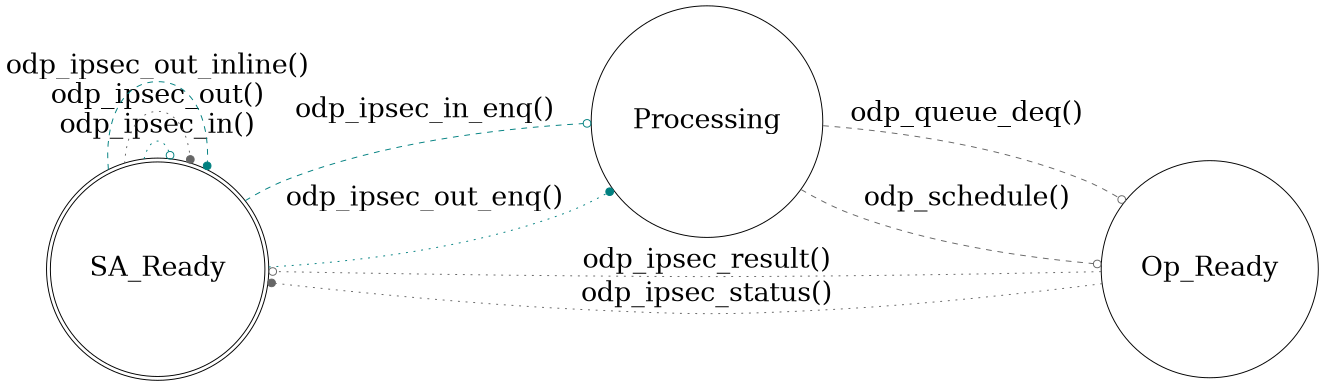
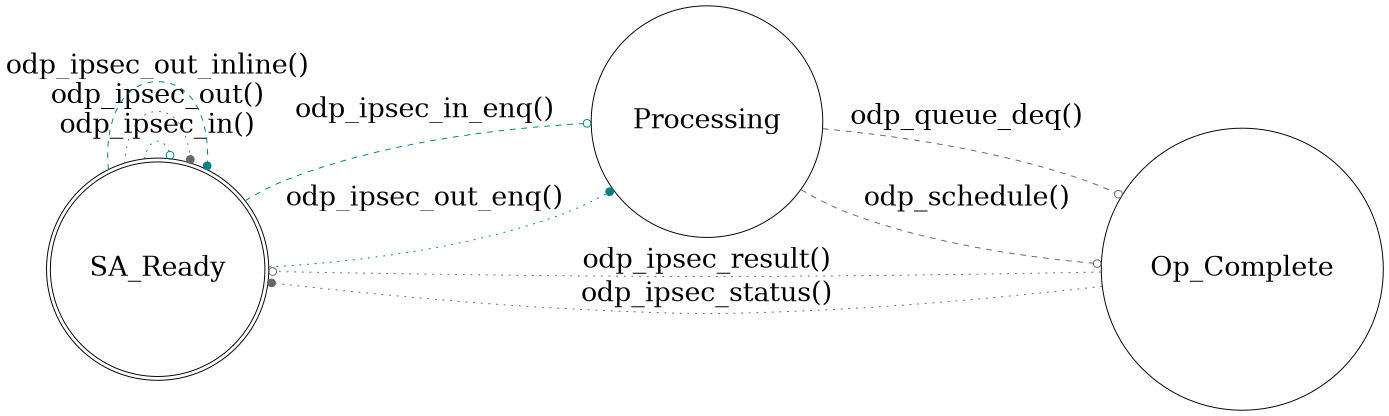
node "Op_Ready": label "Op_Ready" -> "Op_Complete"
